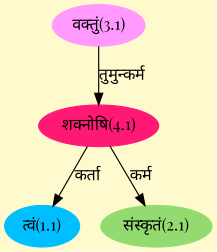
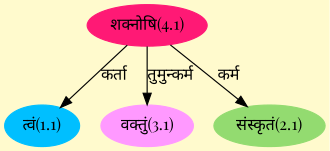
edge "वक्तुं(3.1)" -> "शक्नोषि(4.1)": reversed
